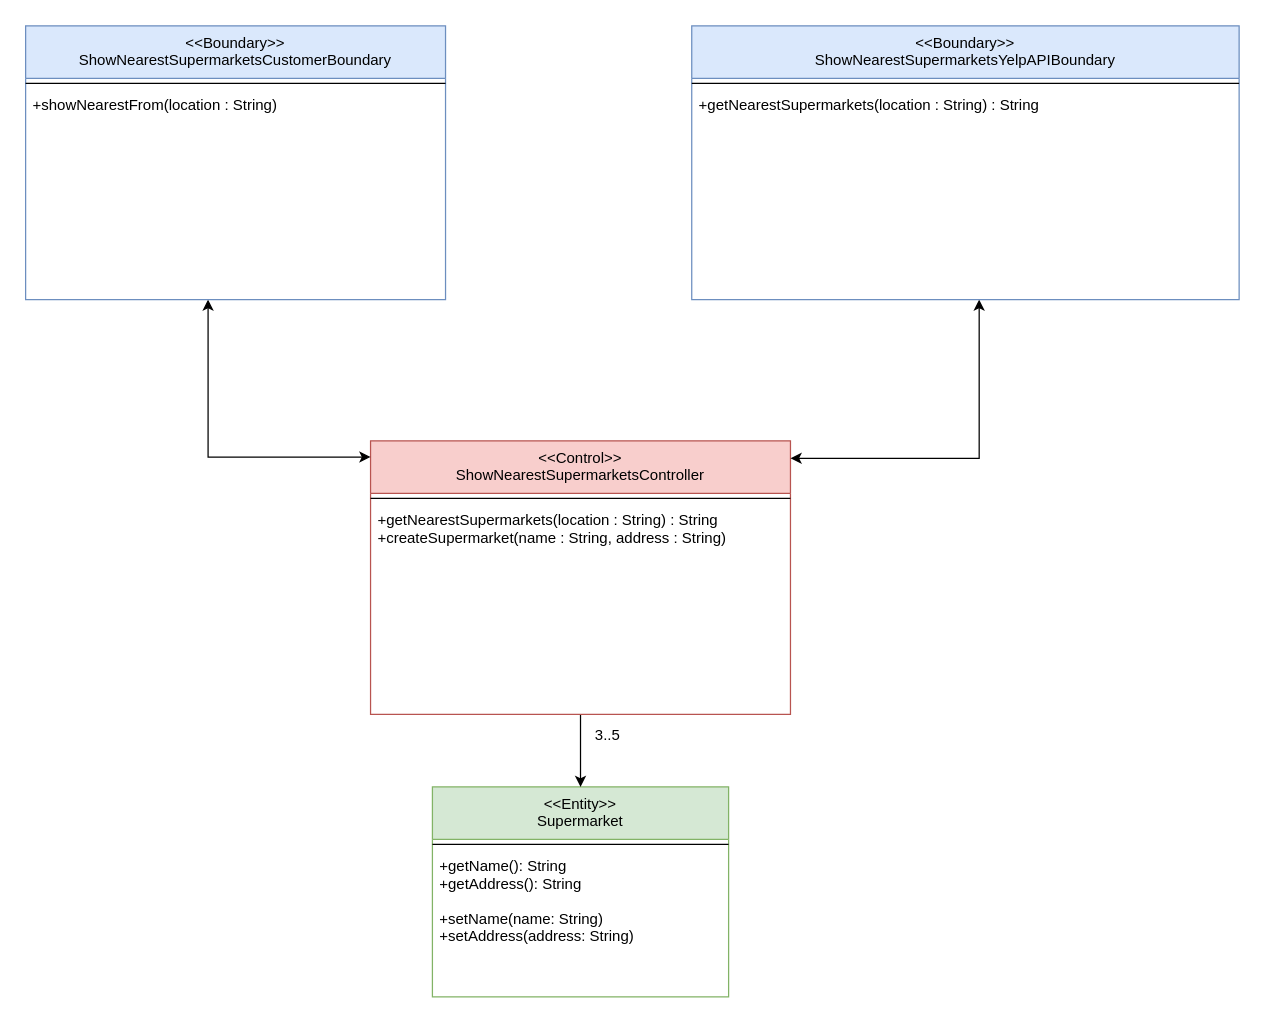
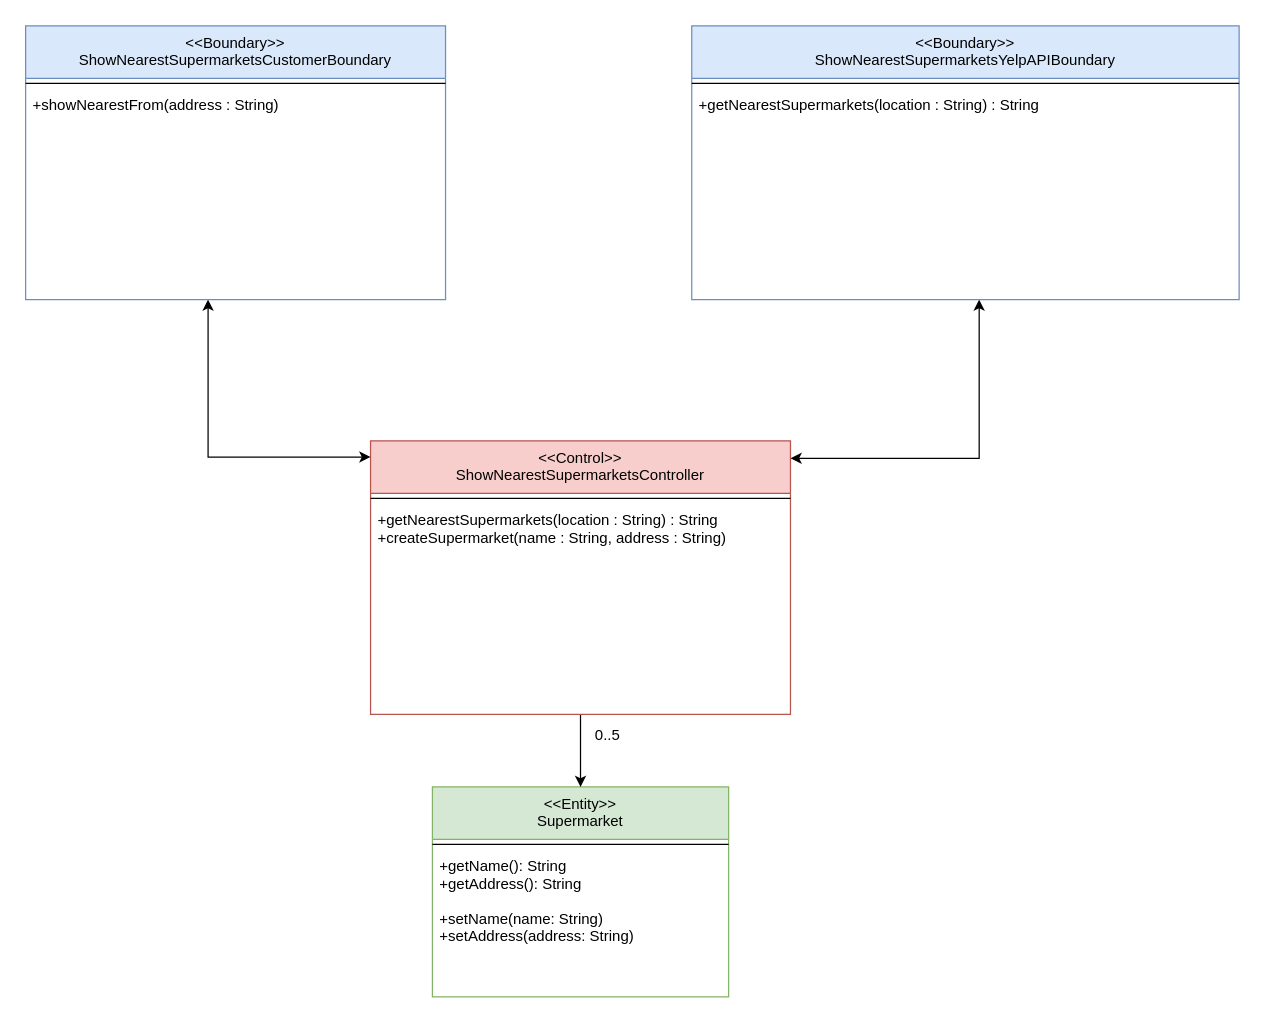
node "+showNearestFrom(location : String)": label "+showNearestFrom(location : String)" -> "+showNearestFrom(address : String)"
node "3..5": label "3..5" -> "0..5"
